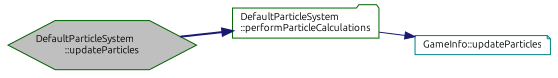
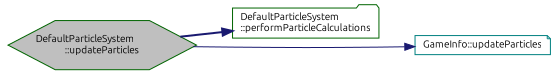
edge "DefaultParticleSystem ::performParticleCalculations" -> "GameInfo::updateParticles": now "DefaultParticleSystem ::updateParticles" -> "GameInfo::updateParticles"
